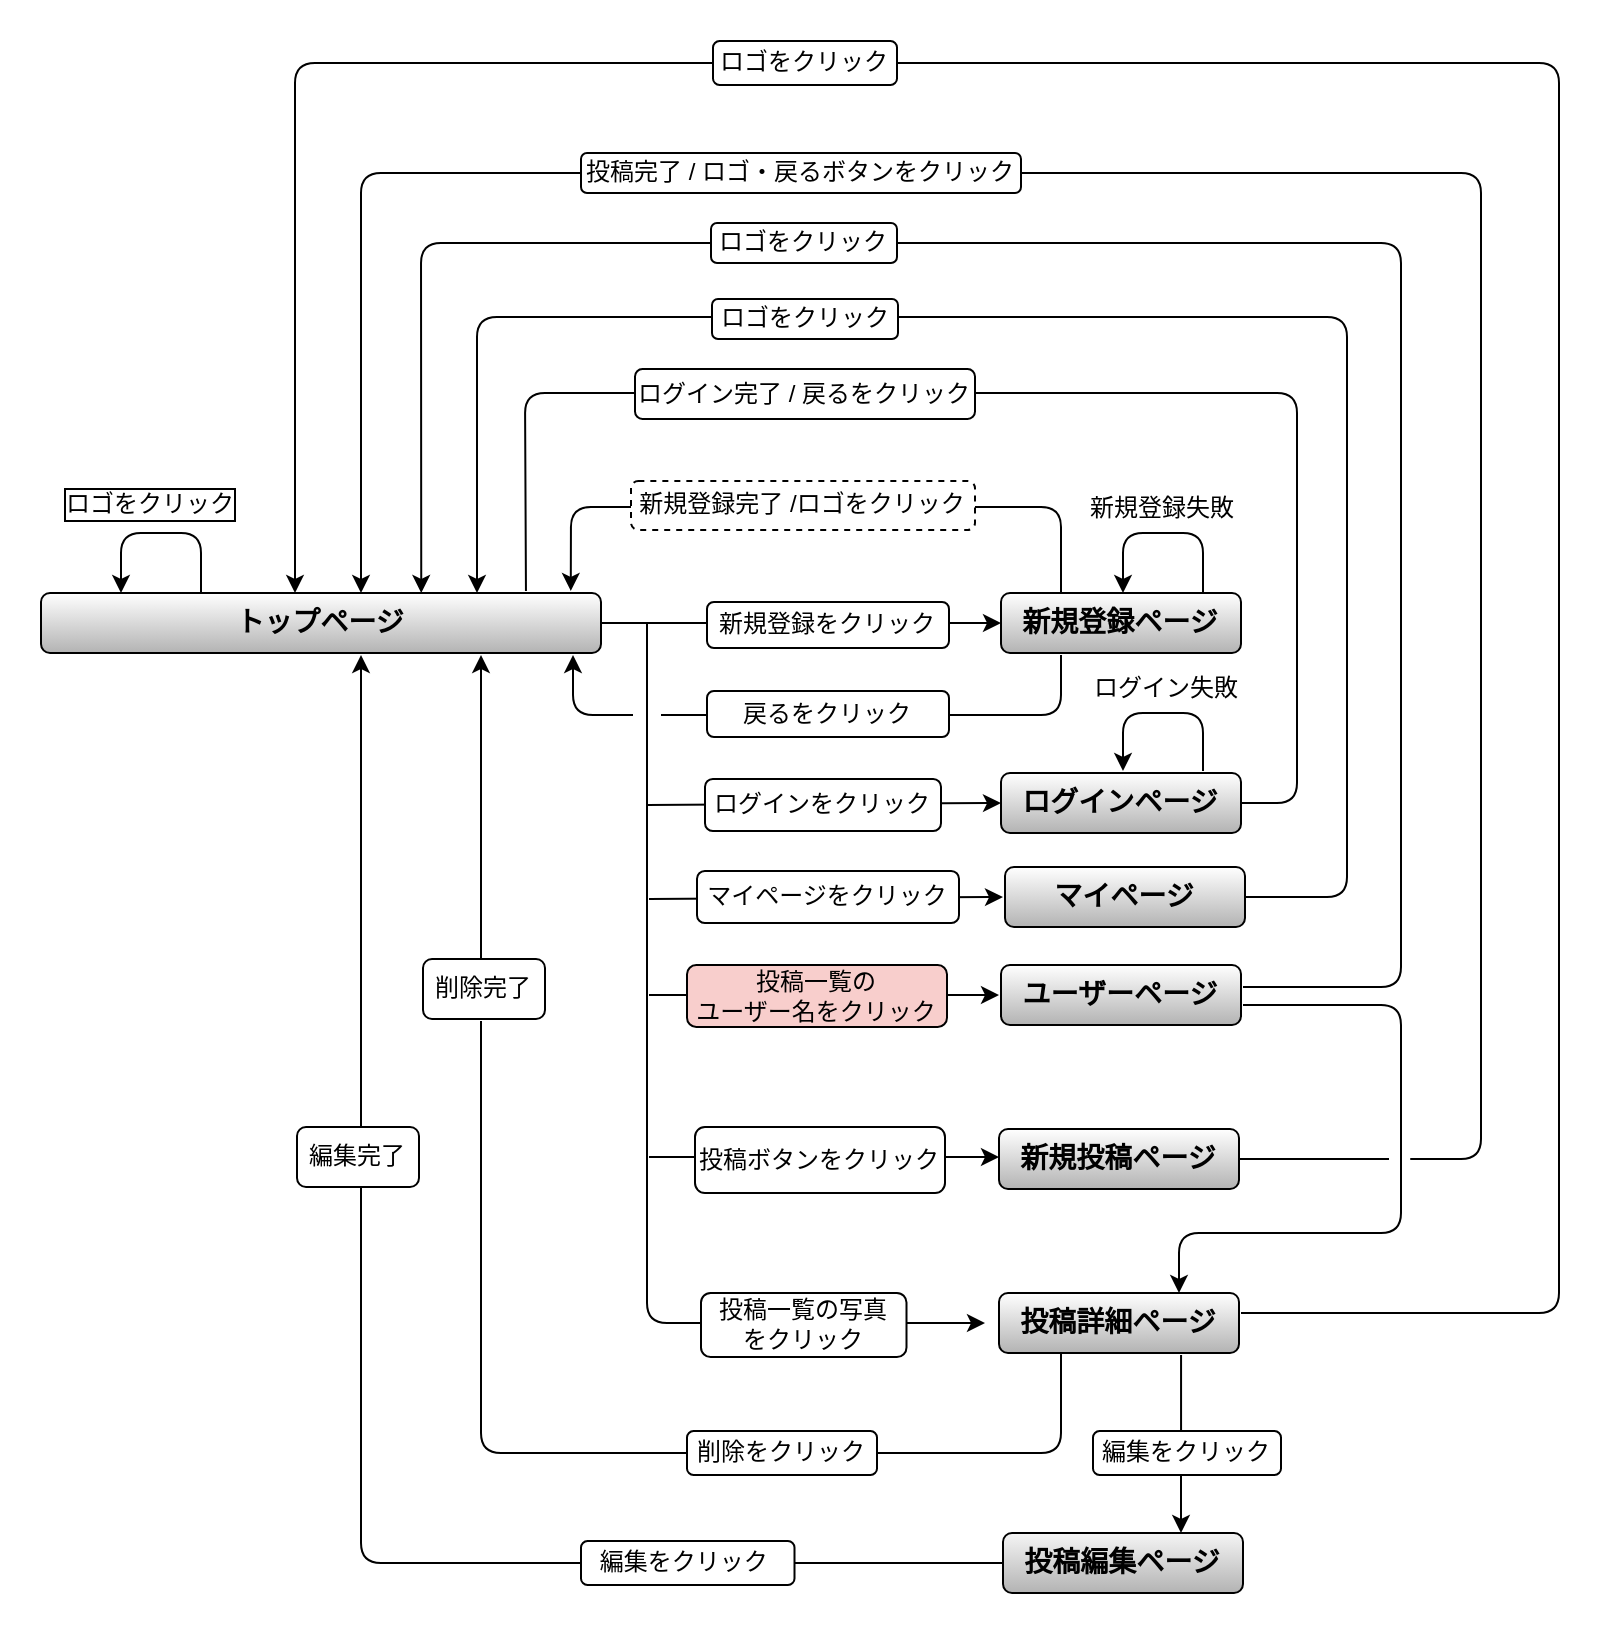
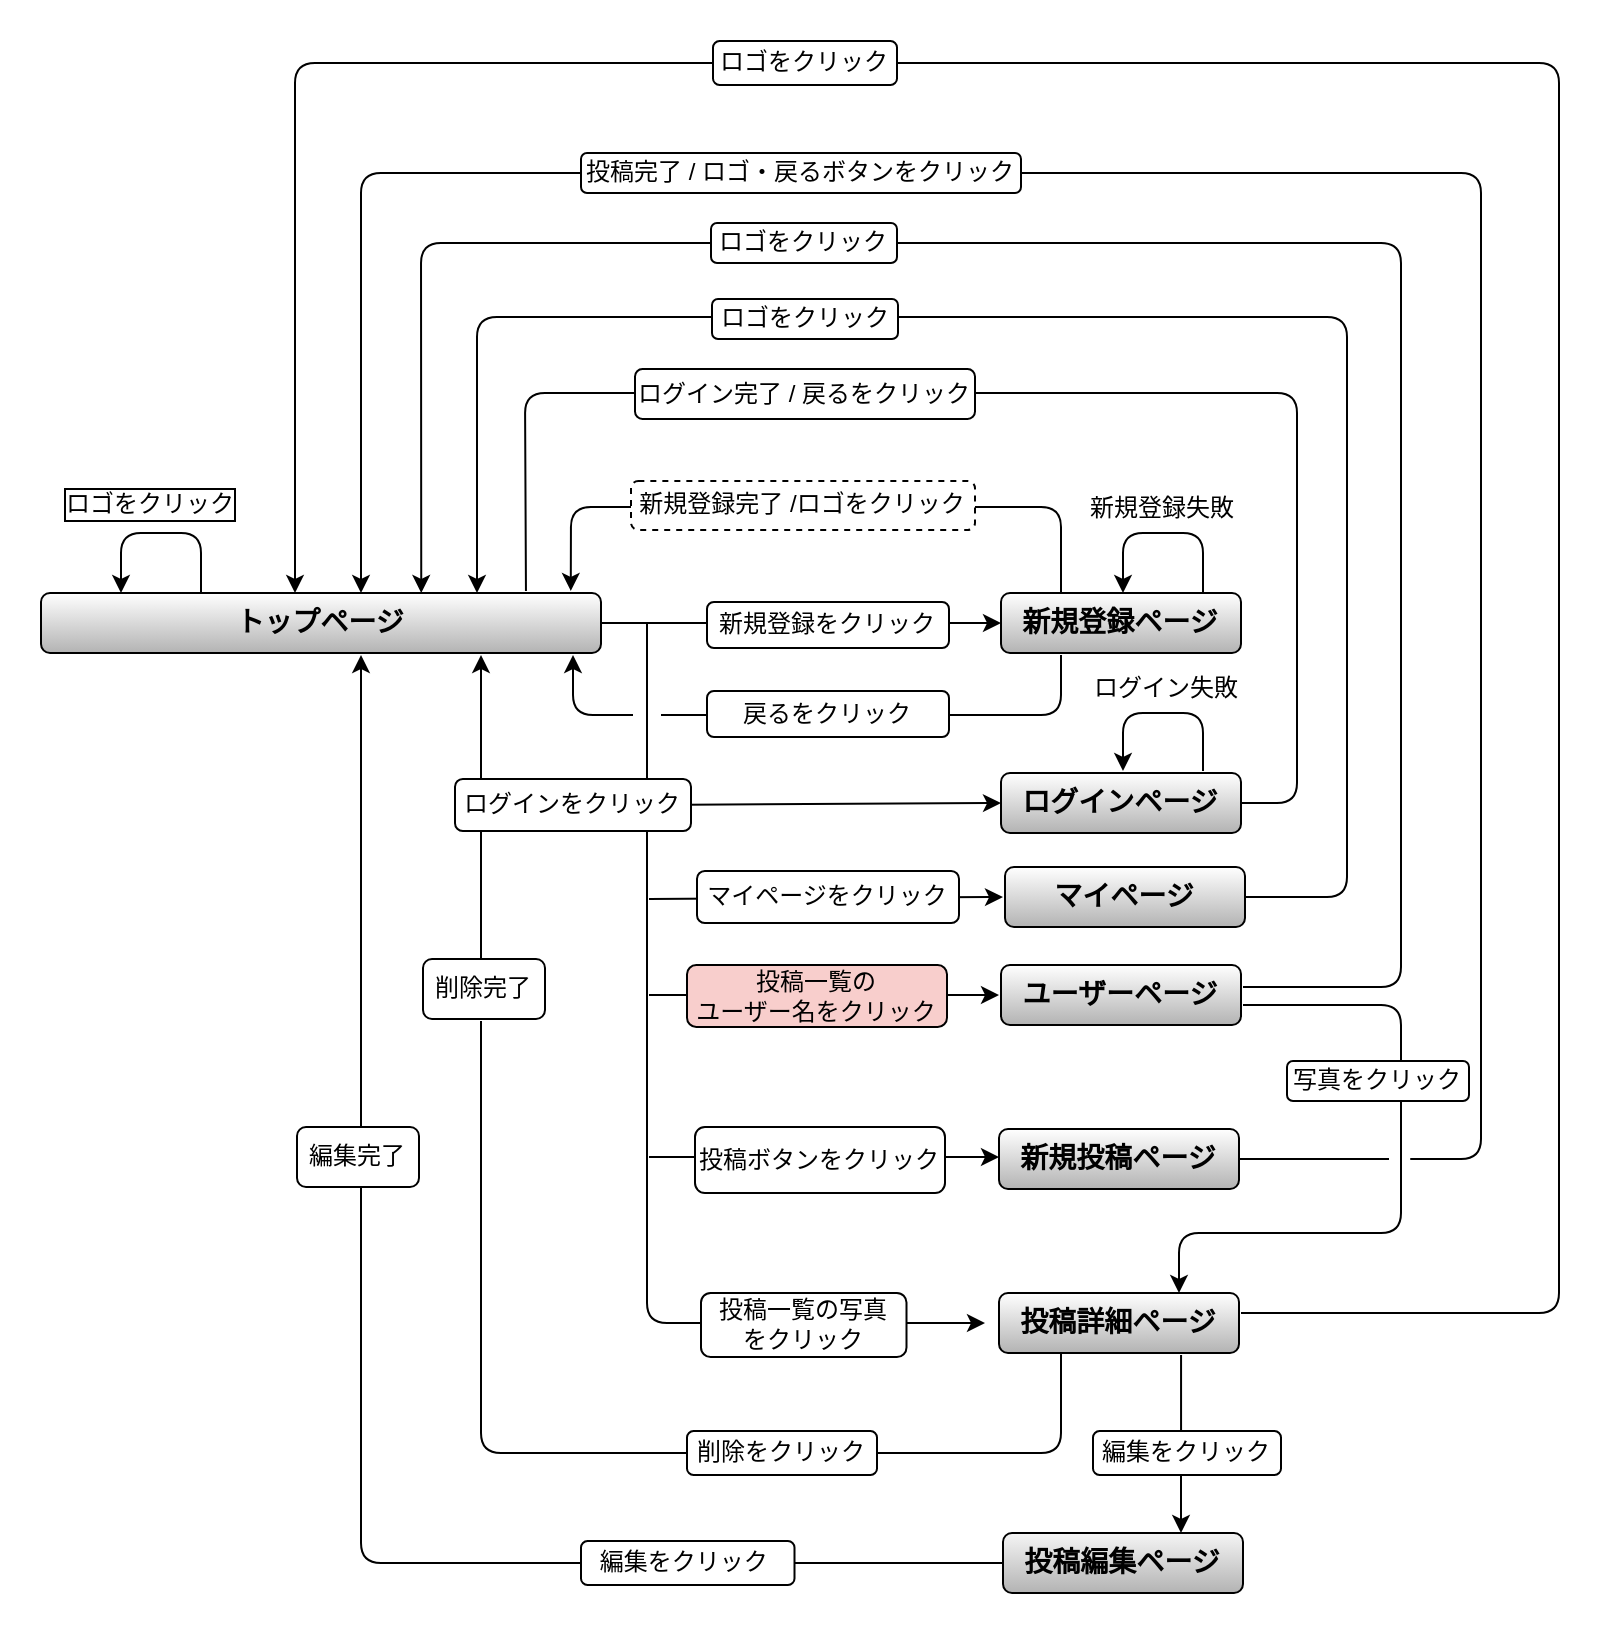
node "ログインをクリック": moved (823, 805) -> (573, 805)
node "写真をクリック": added
